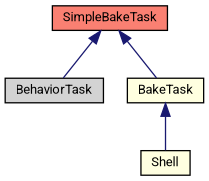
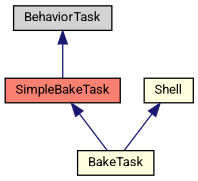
edge "BehaviorTask" -> "SimpleBakeTask": reversed
edge "Shell" -> "BakeTask": reversed
